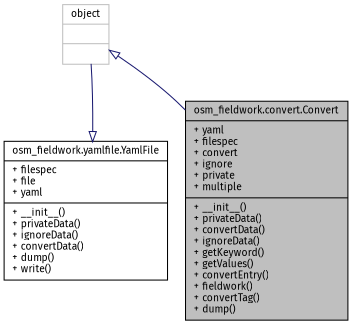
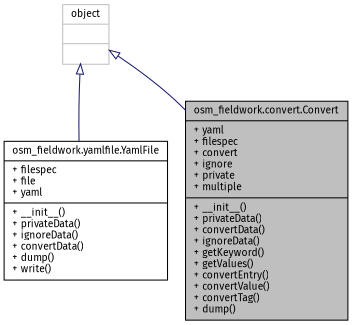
edge "object" -> "osm_fieldwork.yamlfile.YamlFile": reversed
node "osm_fieldwork.convert.Convert": text "+ fieldwork()" -> "+ convertValue()"
